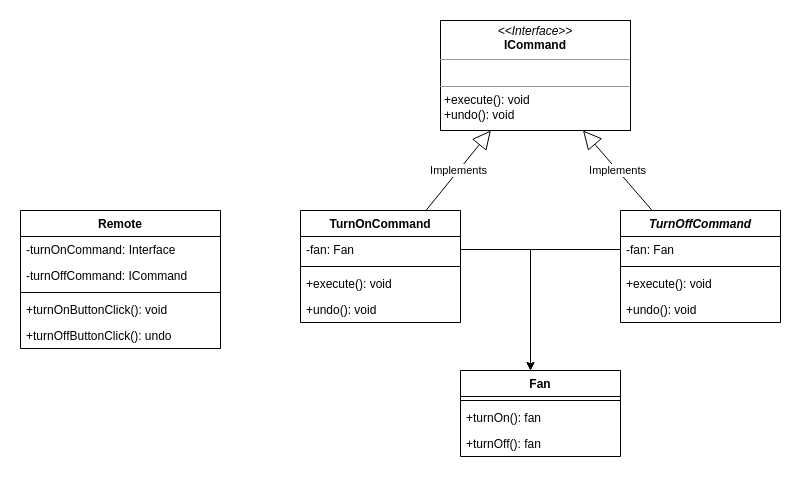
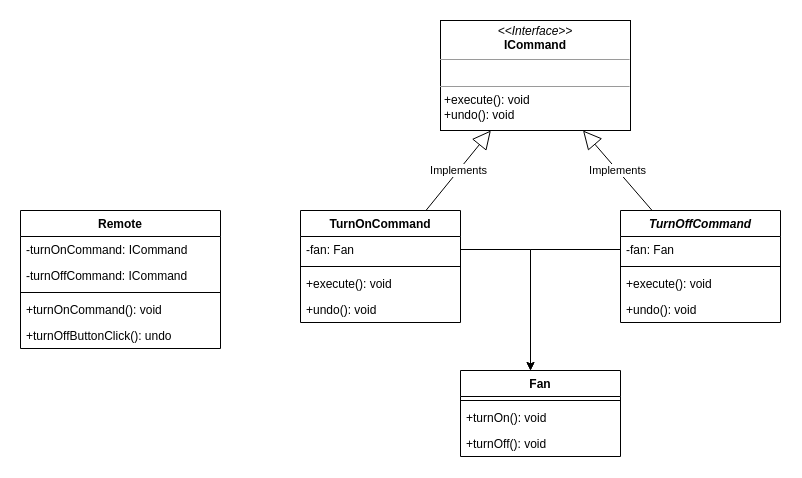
node "-turnOnCommand: Interface": label "-turnOnCommand: Interface" -> "-turnOnCommand: ICommand"
node "+turnOnButtonClick(): void": label "+turnOnButtonClick(): void" -> "+turnOnCommand(): void"
node "+turnOn(): fan": label "+turnOn(): fan" -> "+turnOn(): void"
node "+turnOff(): fan": label "+turnOff(): fan" -> "+turnOff(): void"
